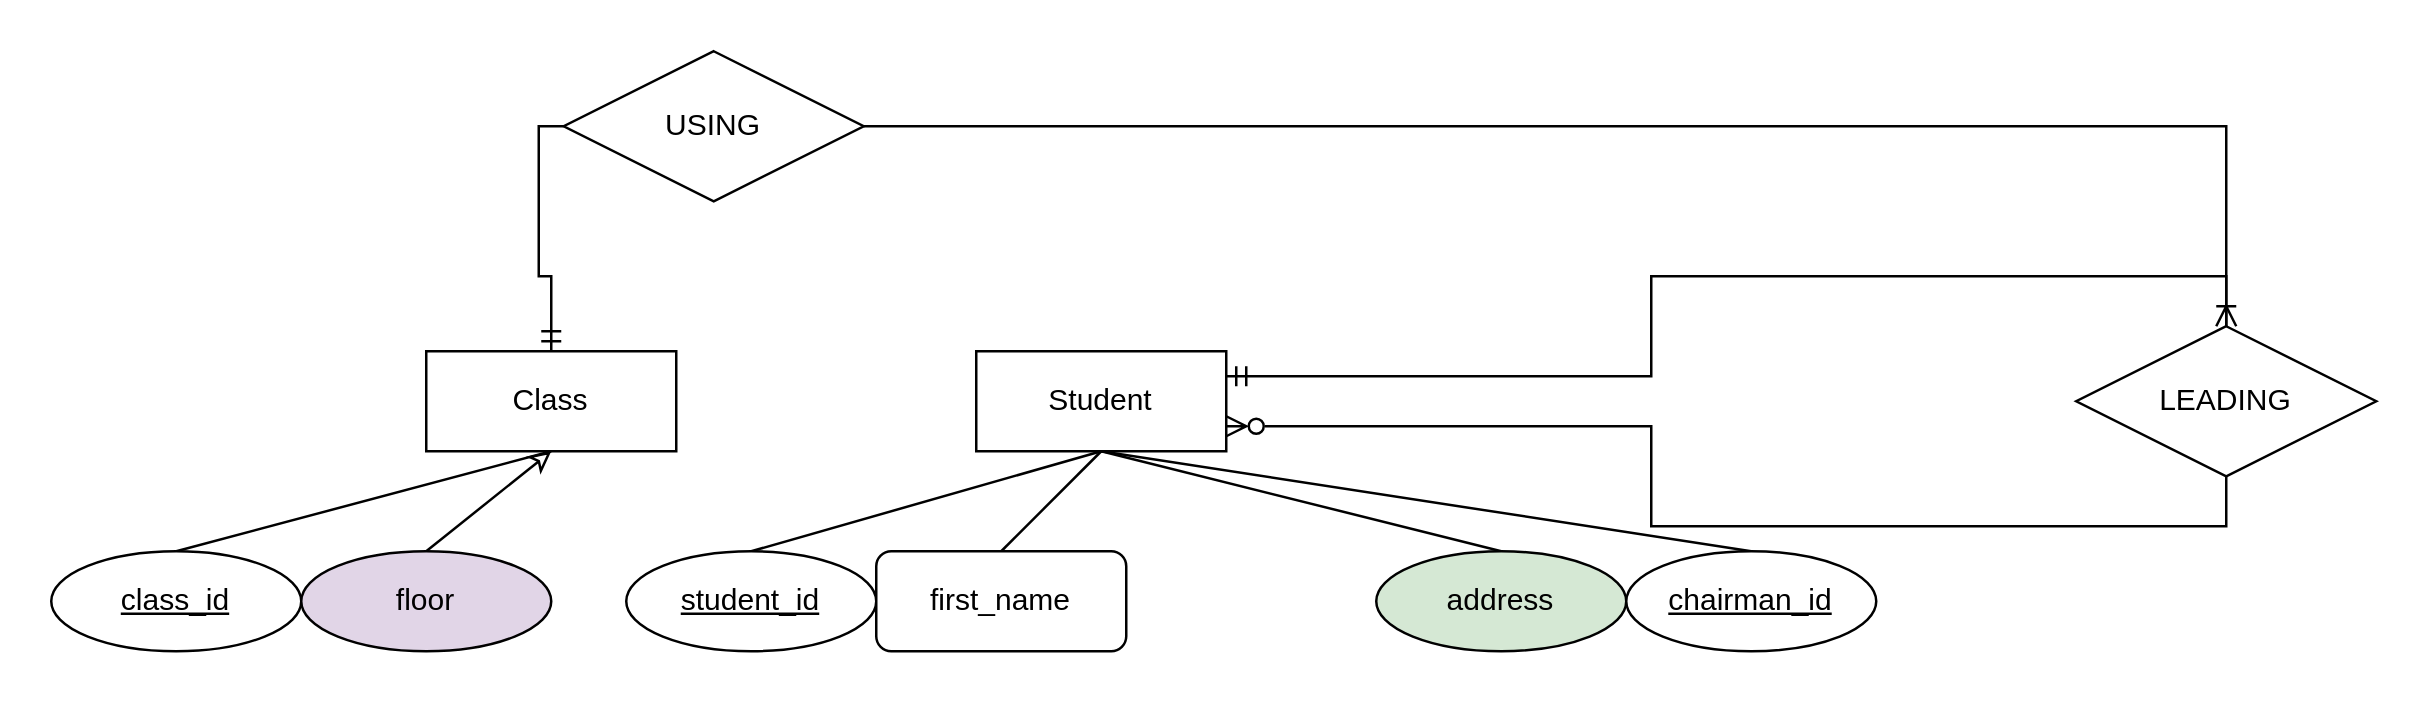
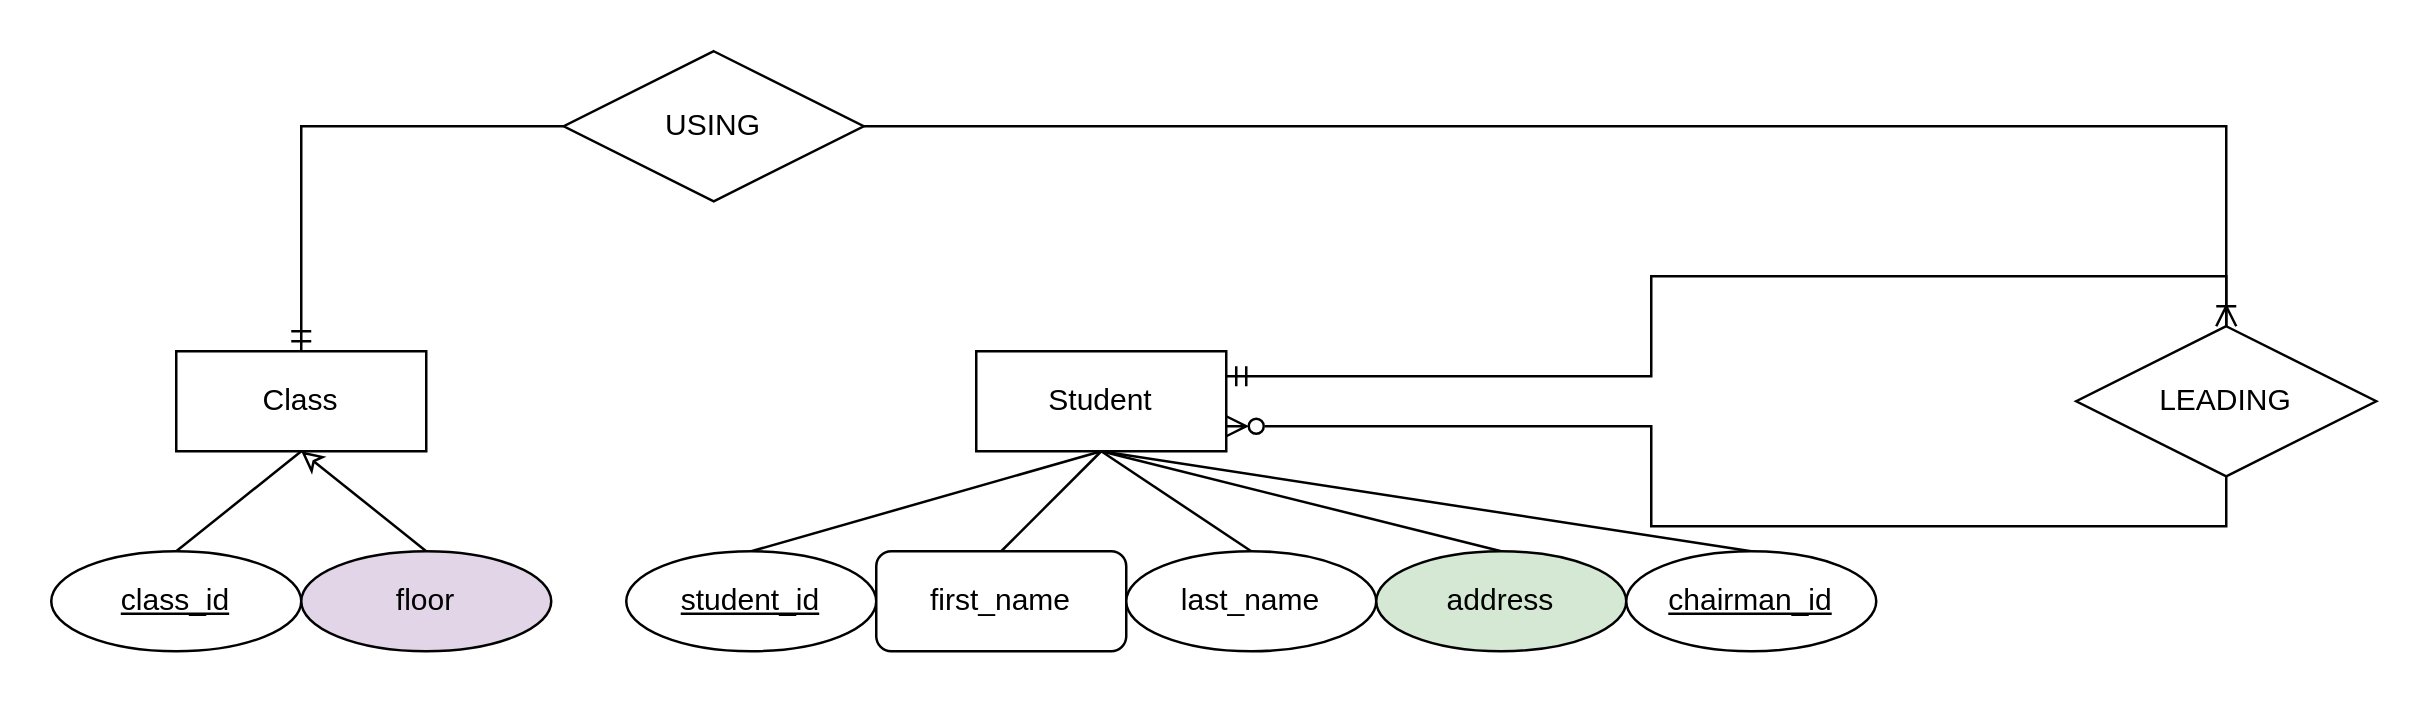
node "Class": moved (551, 401) -> (301, 401)
edge "Student" -- "last_name": added
node "last_name": added
